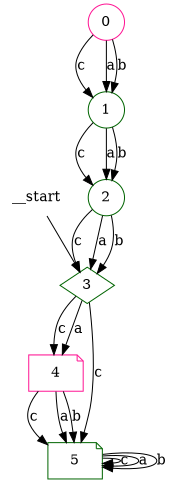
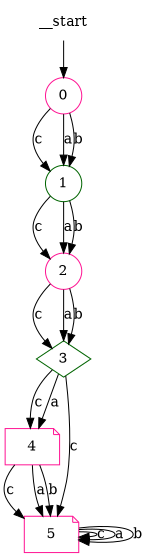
node "2": color darkgreen -> deeppink
edge "__start" -> "3": now "__start" -> "0"
node "5": color darkgreen -> deeppink
